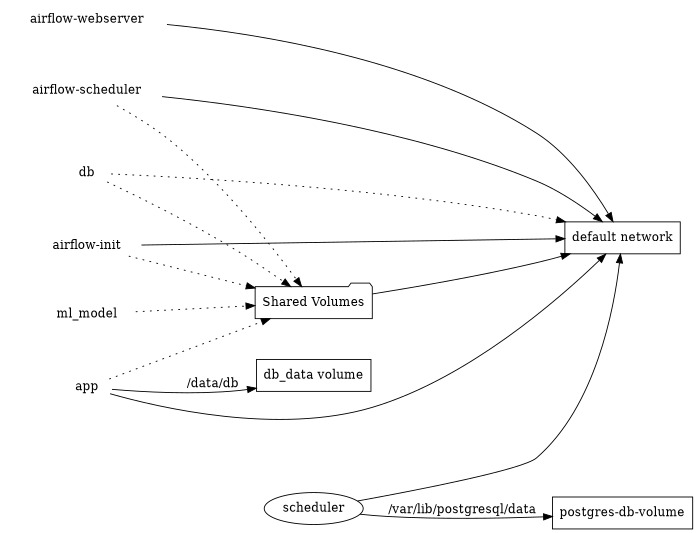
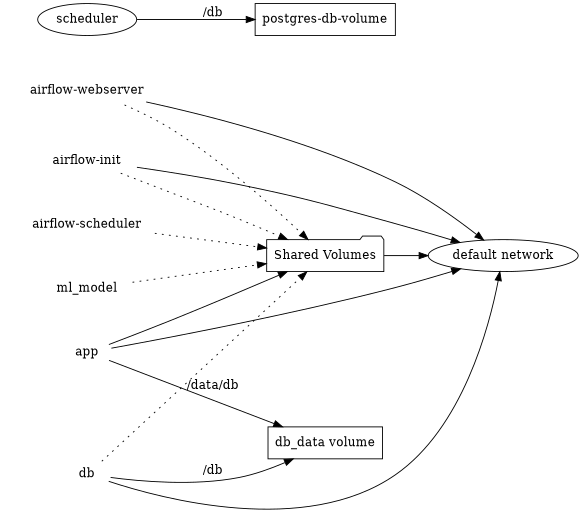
edge "airflow-scheduler" -> "default network": removed
edge "airflow-webserver" -> "Shared Volumes": added
edge "db" -> "default network": style dotted -> solid
node "default network": shape box -> ellipse
edge "app" -> "Shared Volumes": style dotted -> solid
edge "scheduler" -> "default network": removed
edge "db" -> "db_data volume": added, label "/db"
edge "scheduler" -> "postgres-db-volume": label "/var/lib/postgresql/data" -> "/db"
